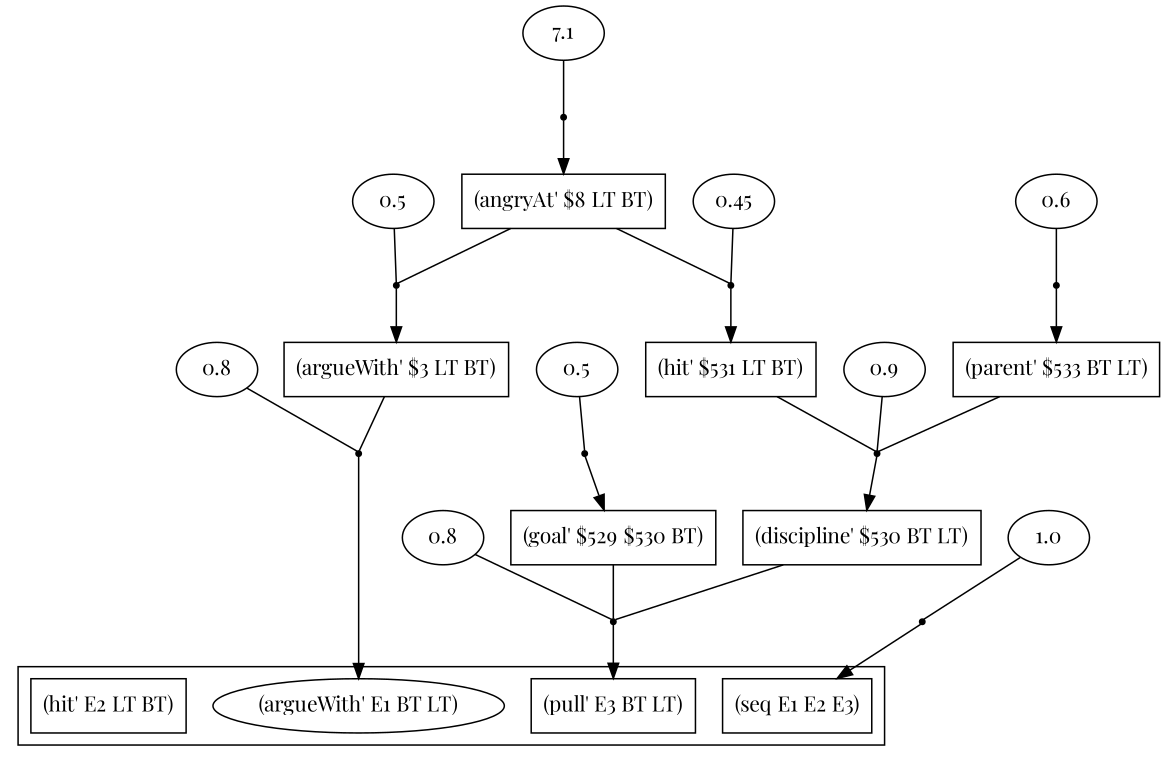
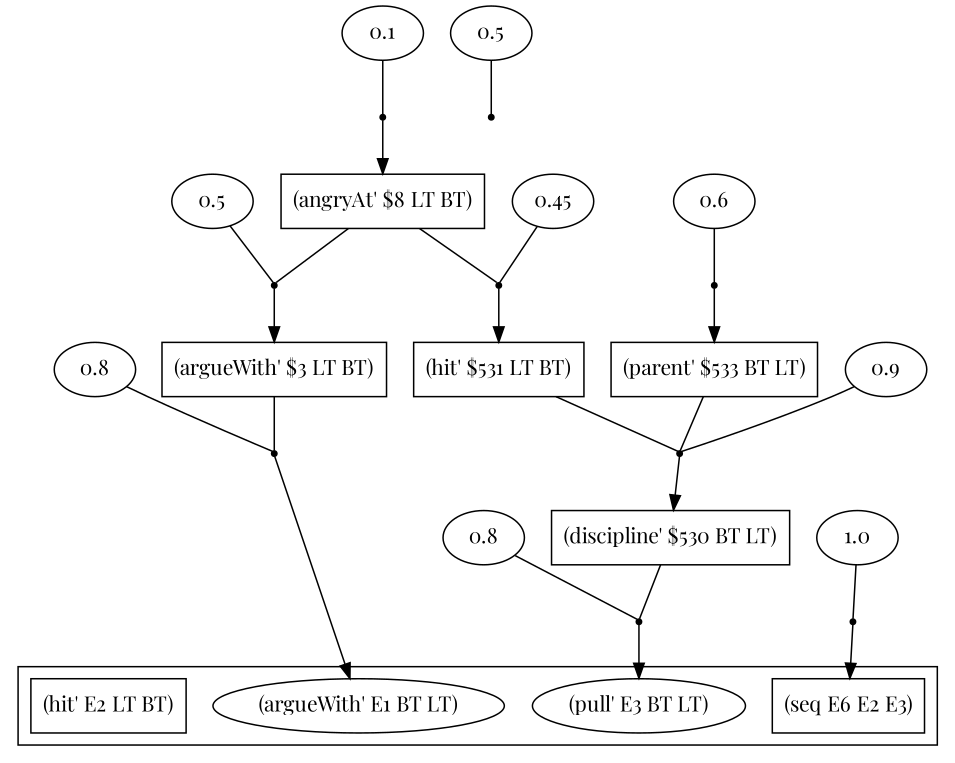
node "7.1": label "7.1" -> "0.1"
node "(goal' $529 $530 BT)": removed
node "(pull' E3 BT LT)": shape box -> ellipse
node "(seq E1 E2 E3)": label "(seq E1 E2 E3)" -> "(seq E6 E2 E3)"
